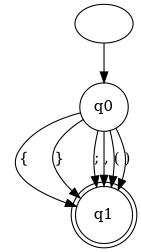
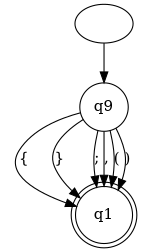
node "q0": label "q0" -> "q9"
